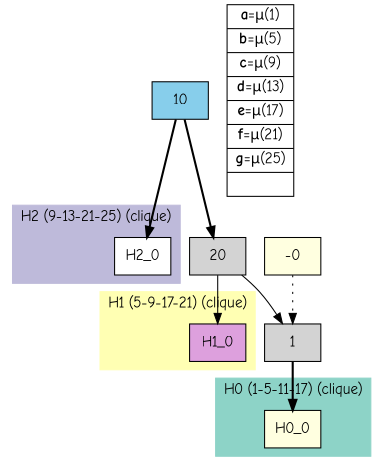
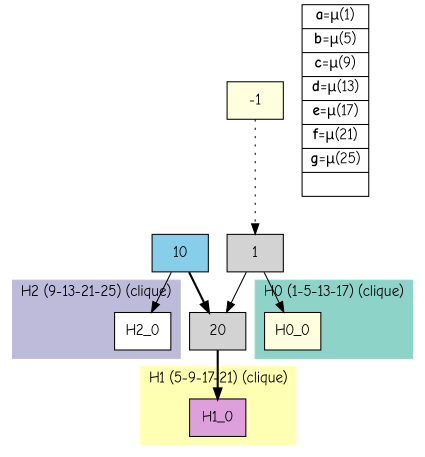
edge "10" -> "H2_0": style bold -> solid
node "-0": label "-0" -> "-1"
edge "20" -> "1": reversed
edge "20" -> "H1_0": style solid -> bold
edge "1" -> "H0_0": style bold -> solid
cluster "H0 (1-5-11-17) (clique)": label "H0 (1-5-11-17) (clique)" -> "H0 (1-5-13-17) (clique)"
